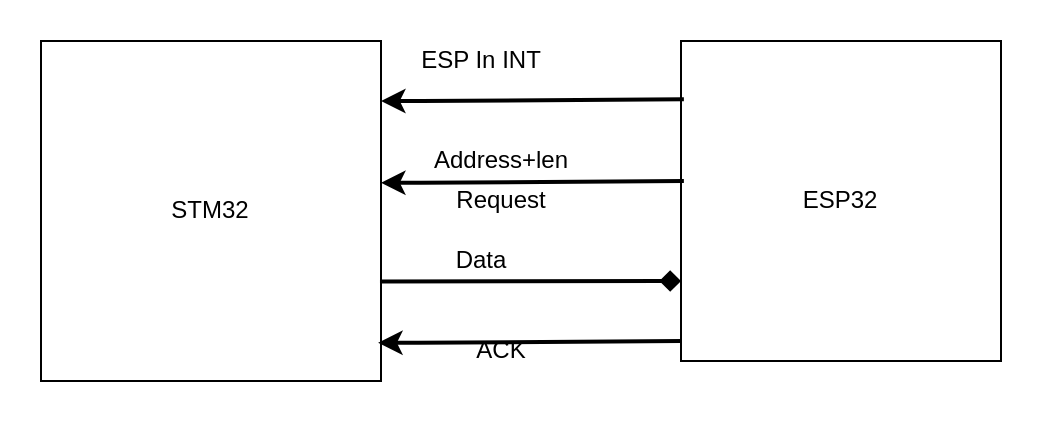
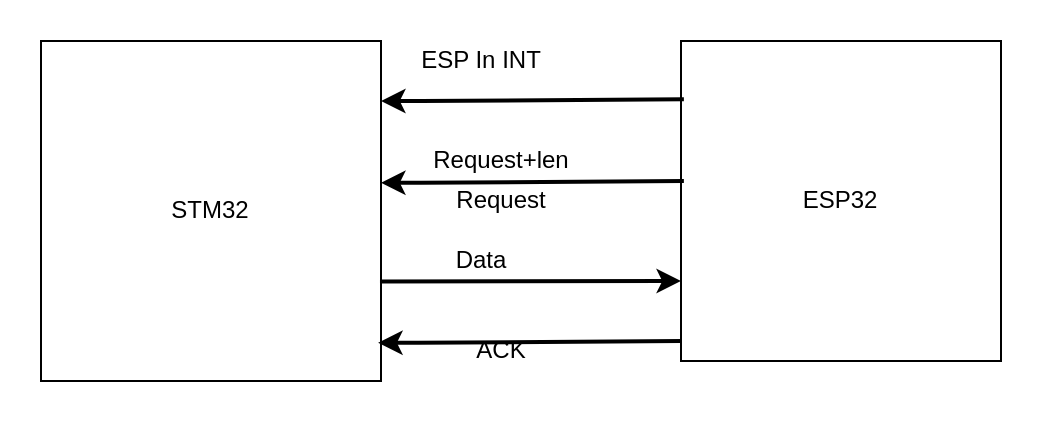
node "Address+len": label "Address+len" -> "Request+len"
edge "STM32" -> "ESP32": arrowhead diamond -> classic
